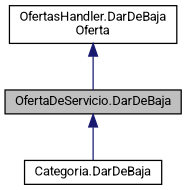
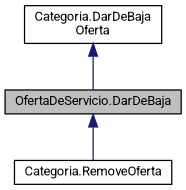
node "OfertasHandler.DarDeBaja Oferta": label "OfertasHandler.DarDeBaja Oferta" -> "Categoria.DarDeBaja Oferta"
node "Categoria.DarDeBaja": label "Categoria.DarDeBaja" -> "Categoria.RemoveOferta"
